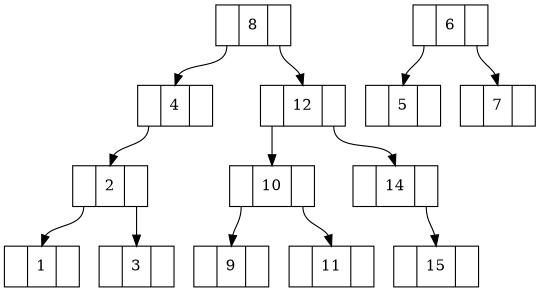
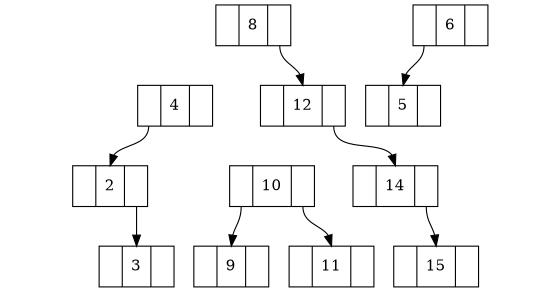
edge "8" -> "4": removed
node "7": removed
edge "12" -> "10": removed
node "1": removed
